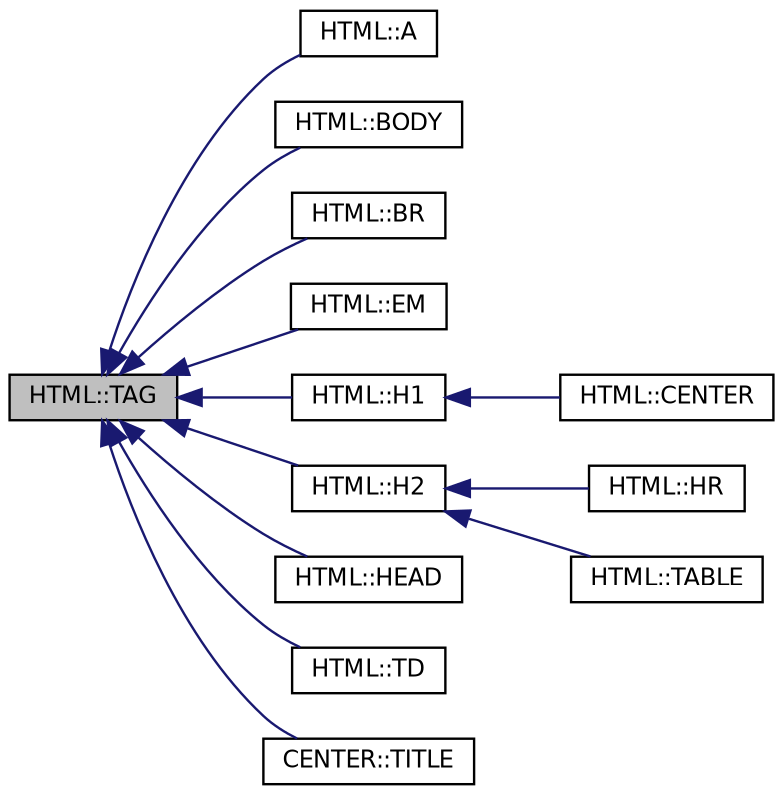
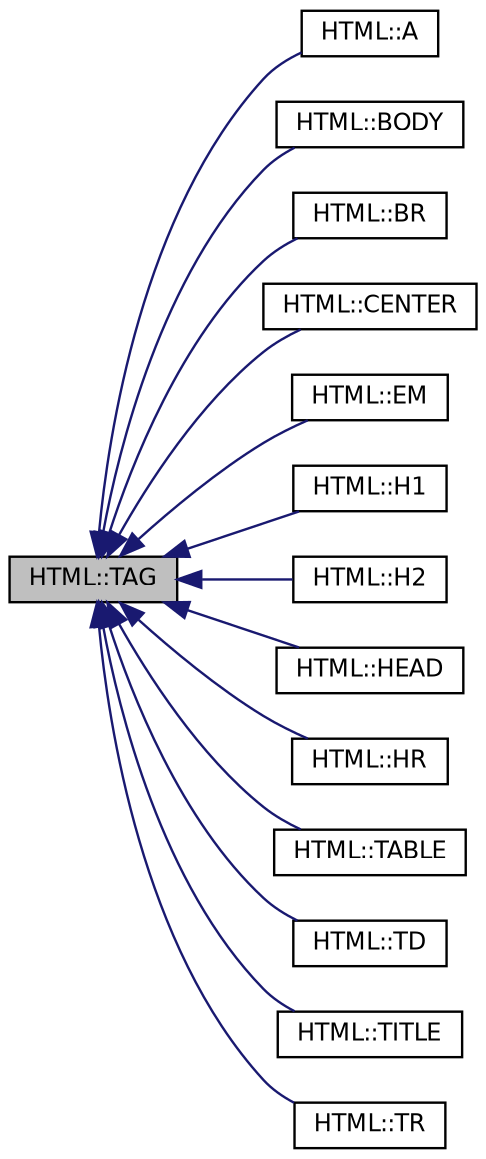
edge "HTML::CENTER" -> "HTML::H1": now "HTML::CENTER" -> "HTML::TAG"
edge "HTML::HR" -> "HTML::H2": now "HTML::HR" -> "HTML::TAG"
edge "HTML::TABLE" -> "HTML::H2": now "HTML::TABLE" -> "HTML::TAG"
node "CENTER::TITLE": label "CENTER::TITLE" -> "HTML::TITLE"
node "HTML::TR": added
